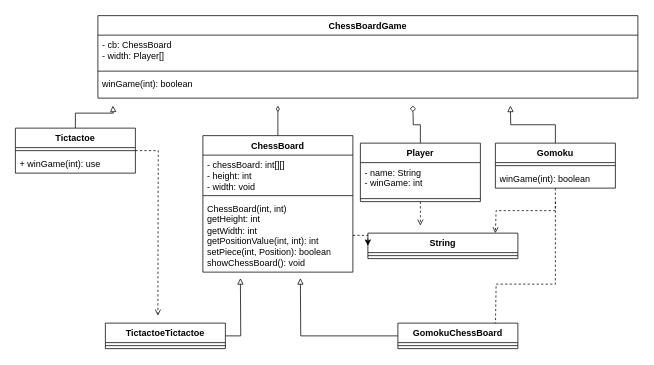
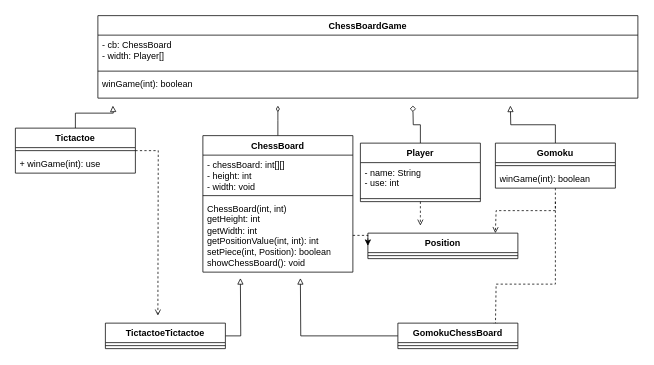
node "- name: String - winGame: int": label "- name: String - winGame: int" -> "- name: String - use: int"
node "String": label "String" -> "Position"
